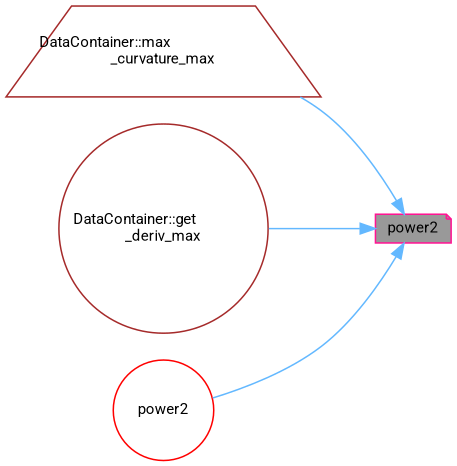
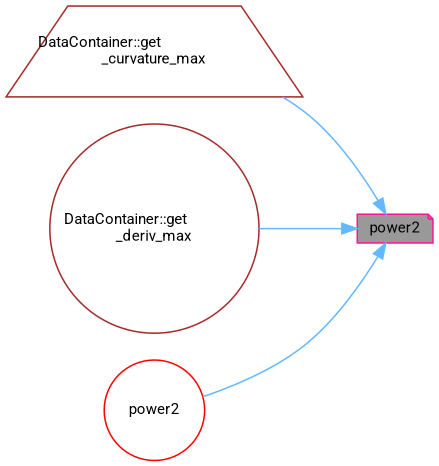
node "DataContainer::max _curvature_max": label "DataContainer::max _curvature_max" -> "DataContainer::get _curvature_max"
